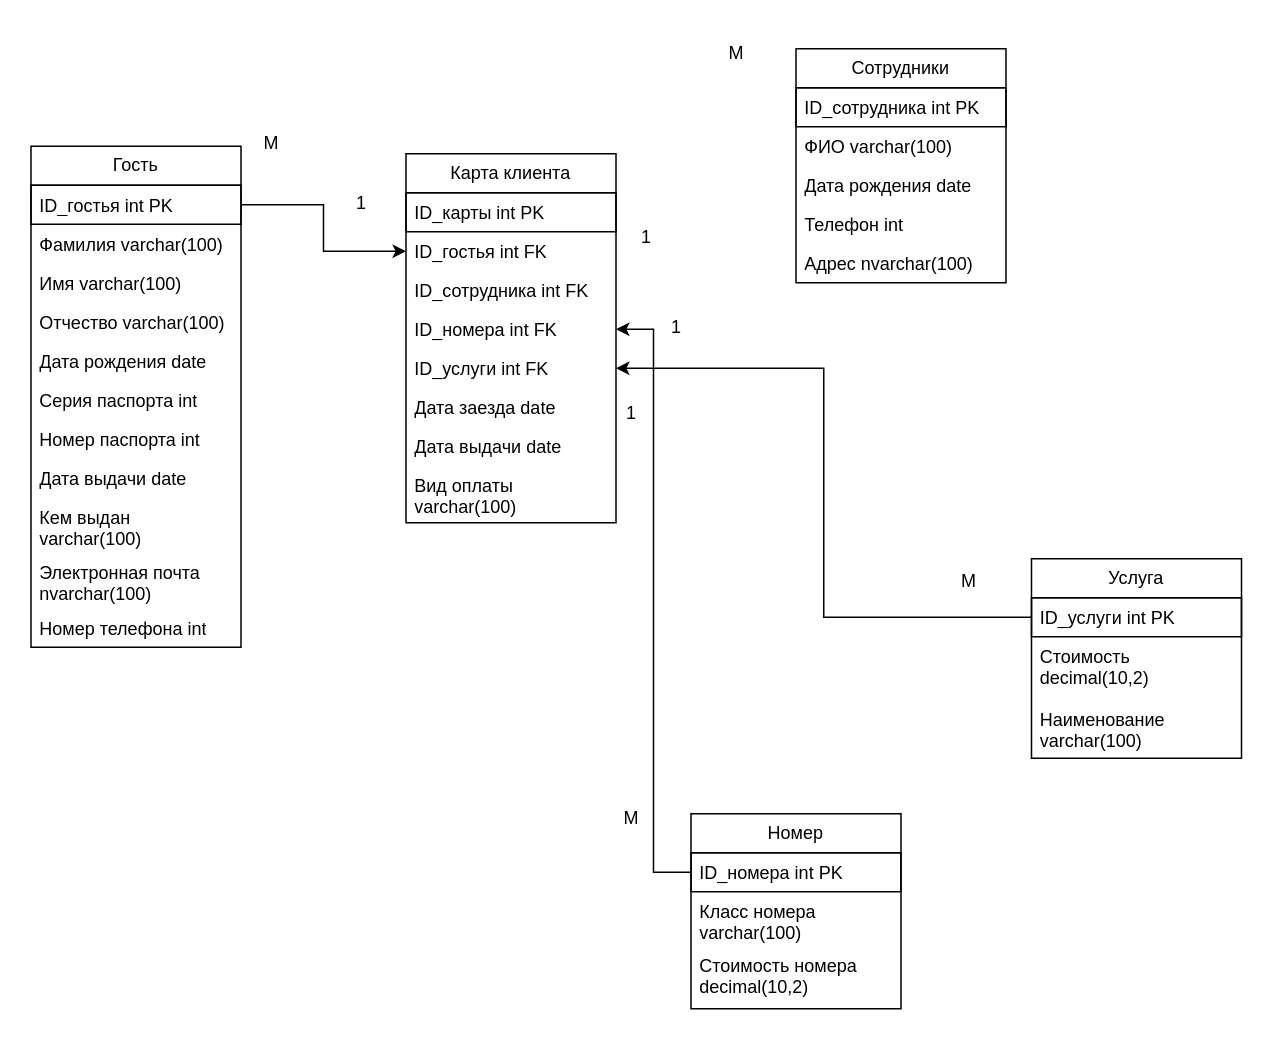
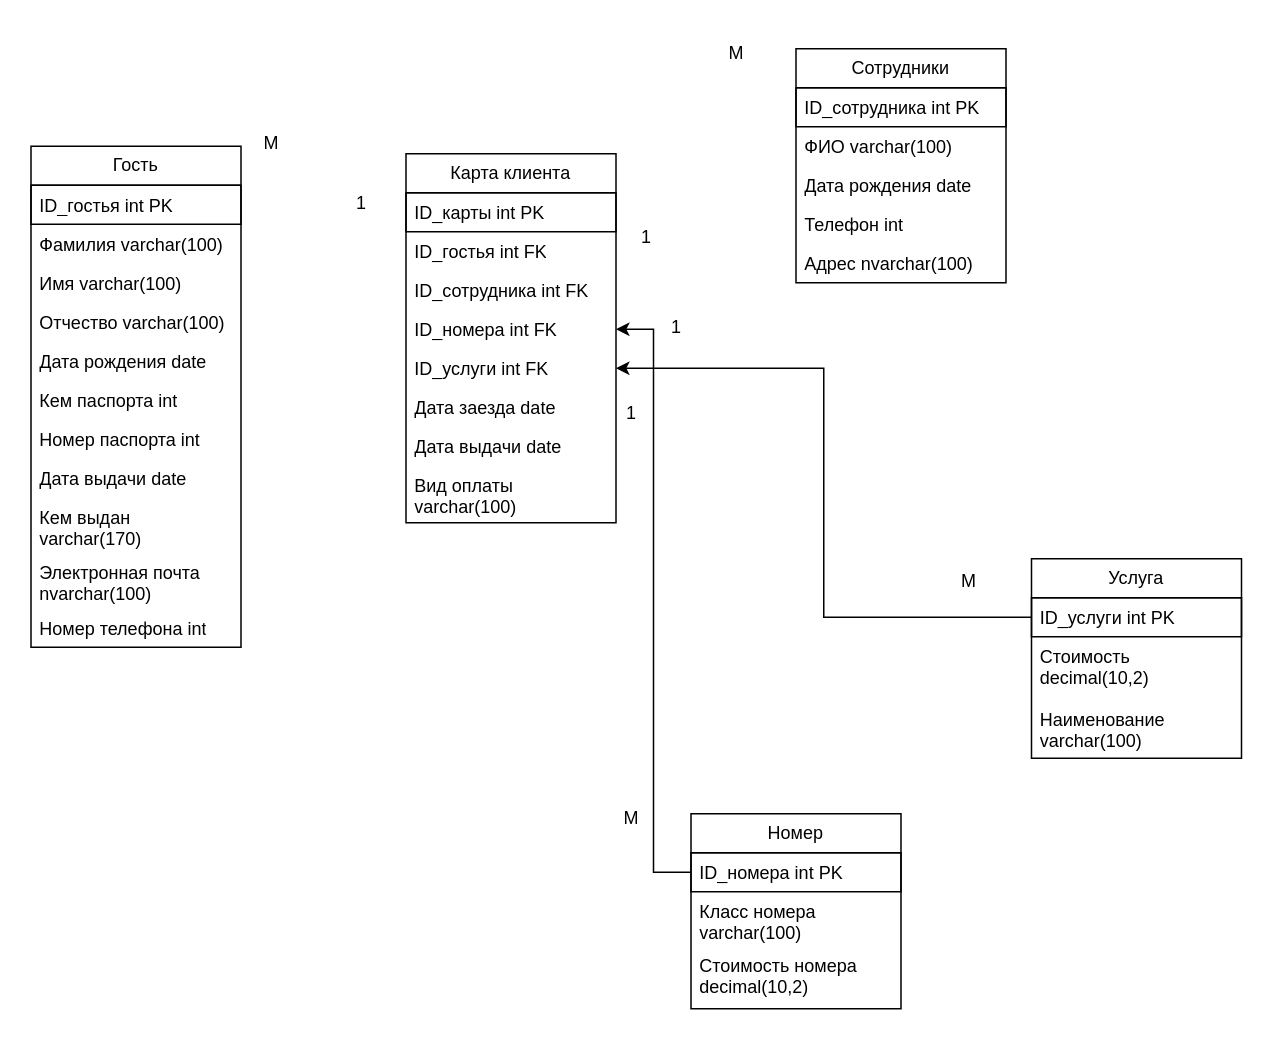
edge "ID_гостья int PK" -> "ID_гостья int FK": removed
node "Серия паспорта int": label "Серия паспорта int" -> "Кем паспорта int"
node "Кем выдан varchar(100)": label "Кем выдан varchar(100)" -> "Кем выдан varchar(170)"
